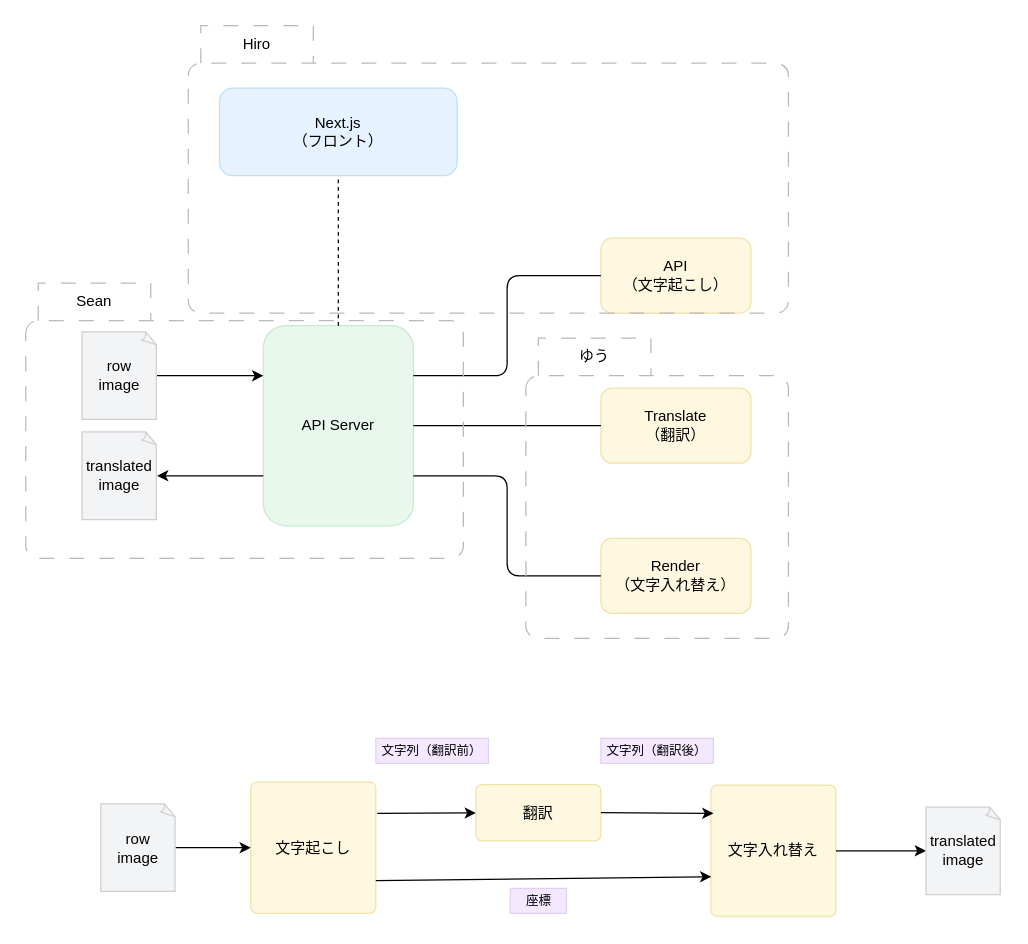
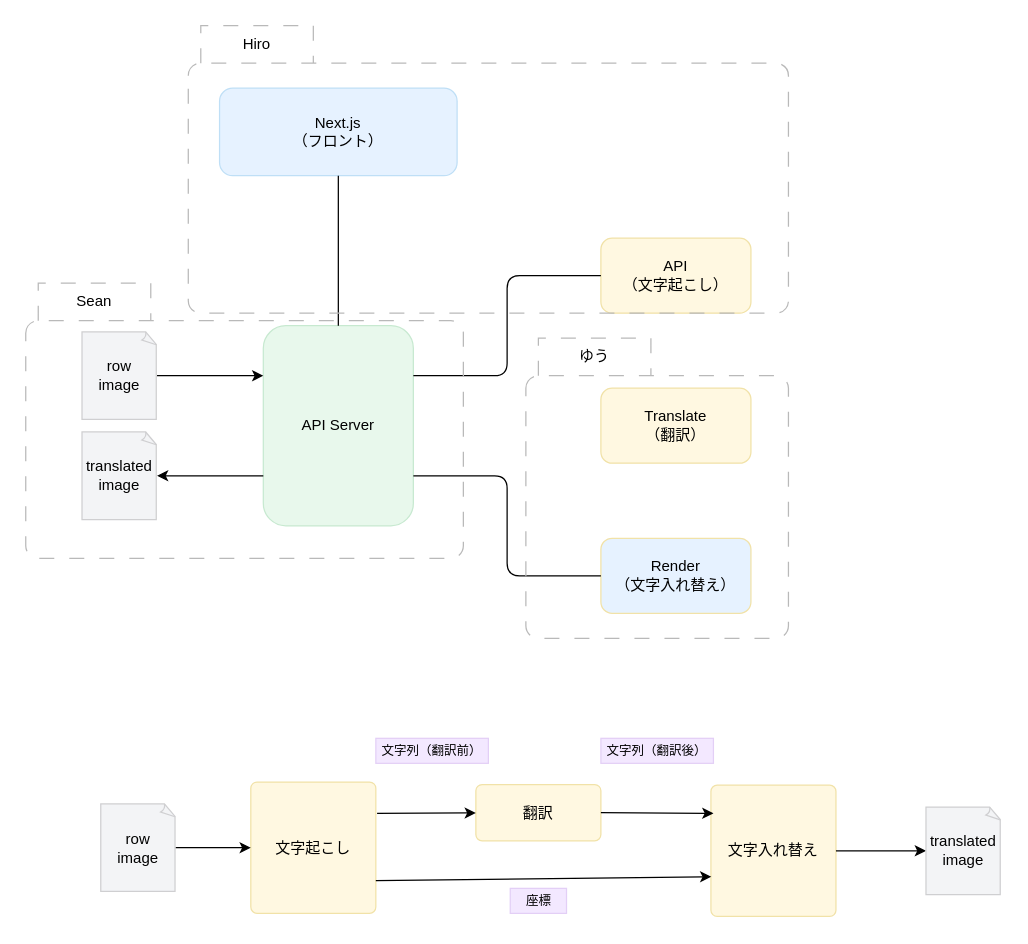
edge "Next.js （フロント）" -- "API Server": style dashed -> solid
edge "API Server" -- "Translate （翻訳）": removed
node "Render （文字入れ替え）": fillcolor #fff8e1 -> #e6f2ff
